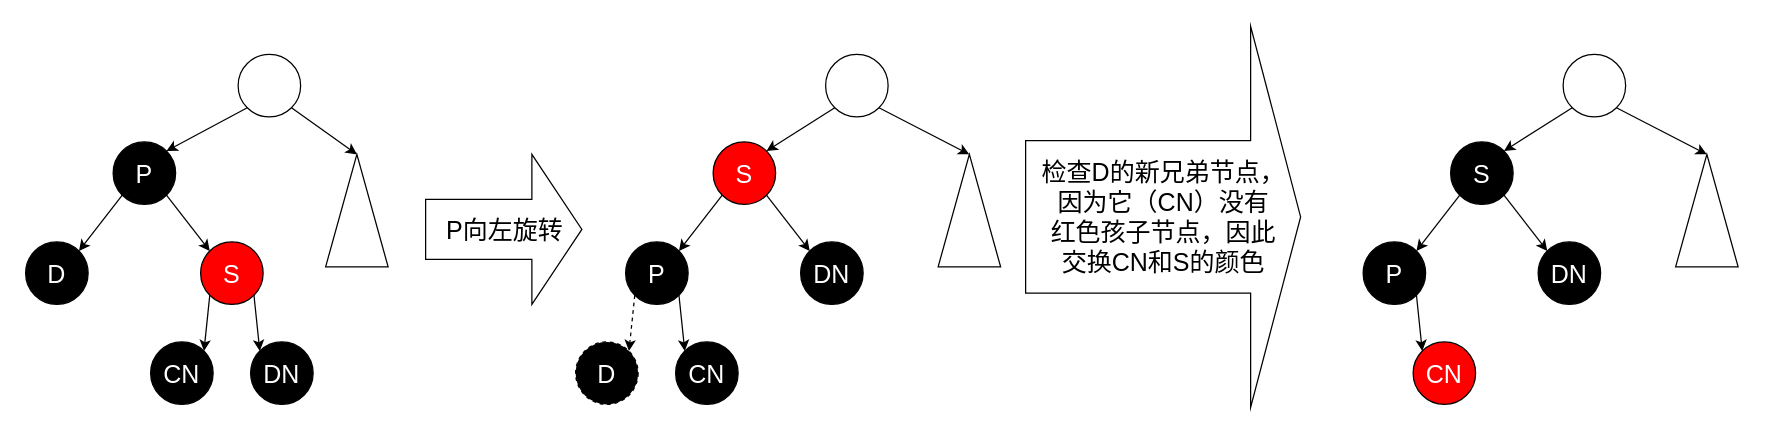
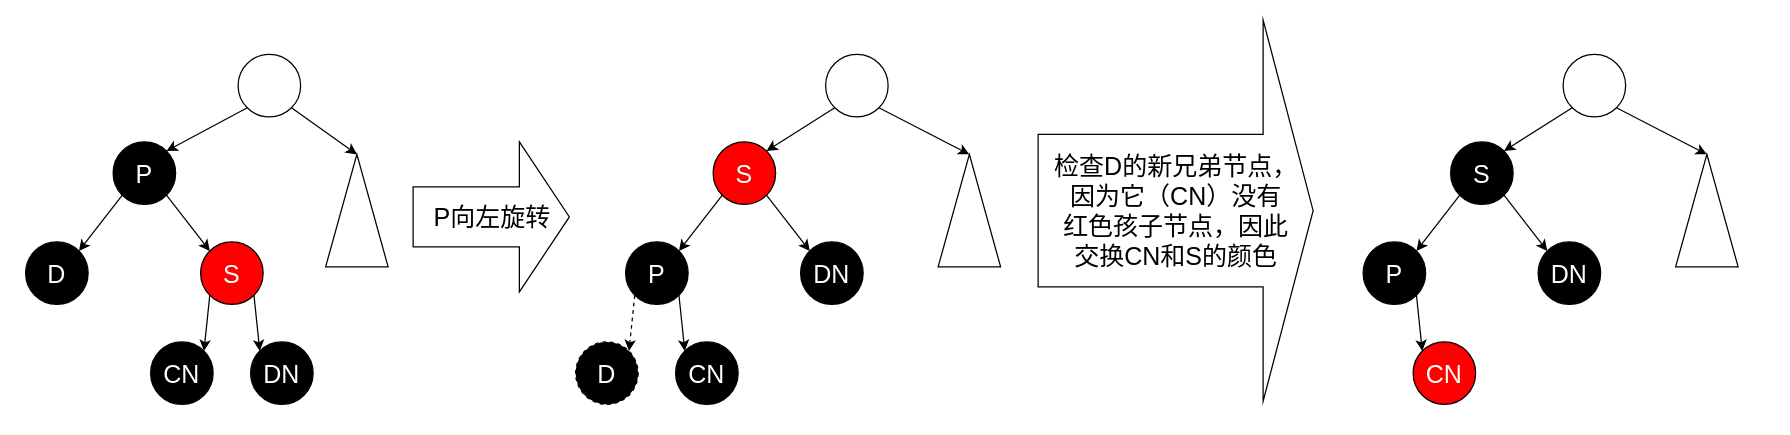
node "检查D的新兄弟节点， 因为它（CN）没有 红色孩子节点，因此 交换CN和S的颜色": moved (1163, 217) -> (1176, 211)
node "P向左旋转": moved (504, 229) -> (491, 217)
